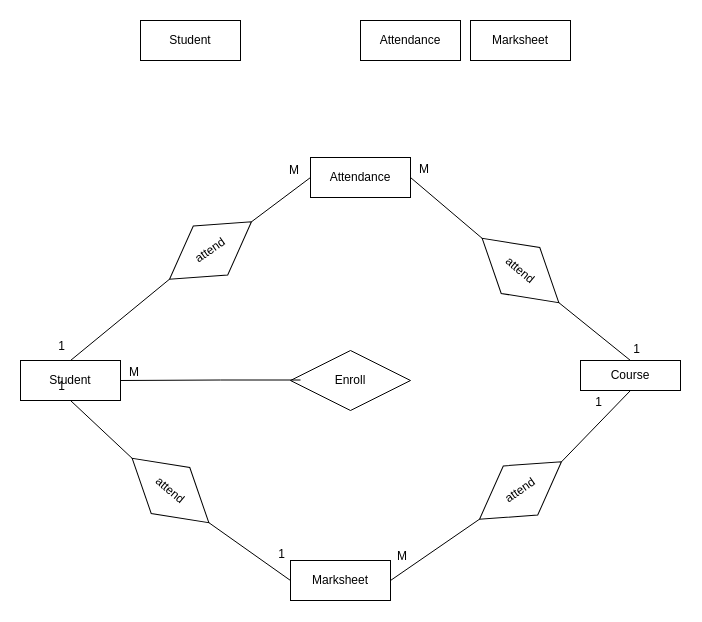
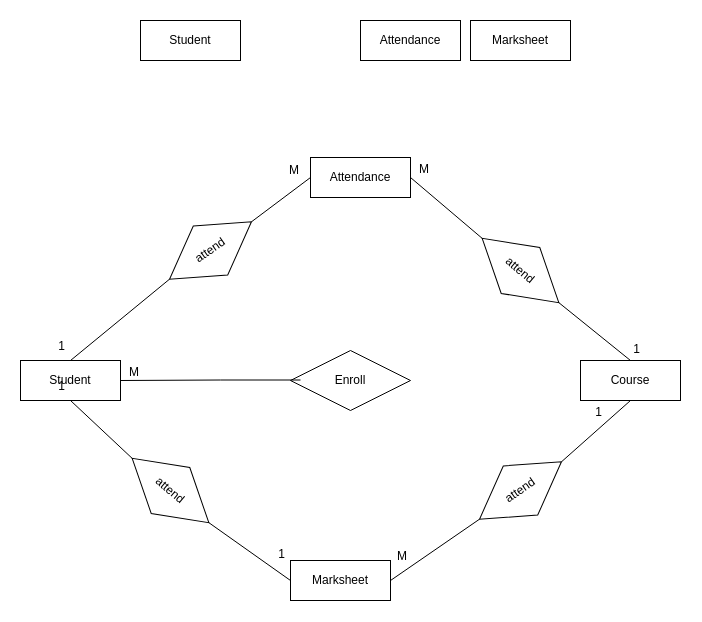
node "Course": size 100x30 -> 100x40
